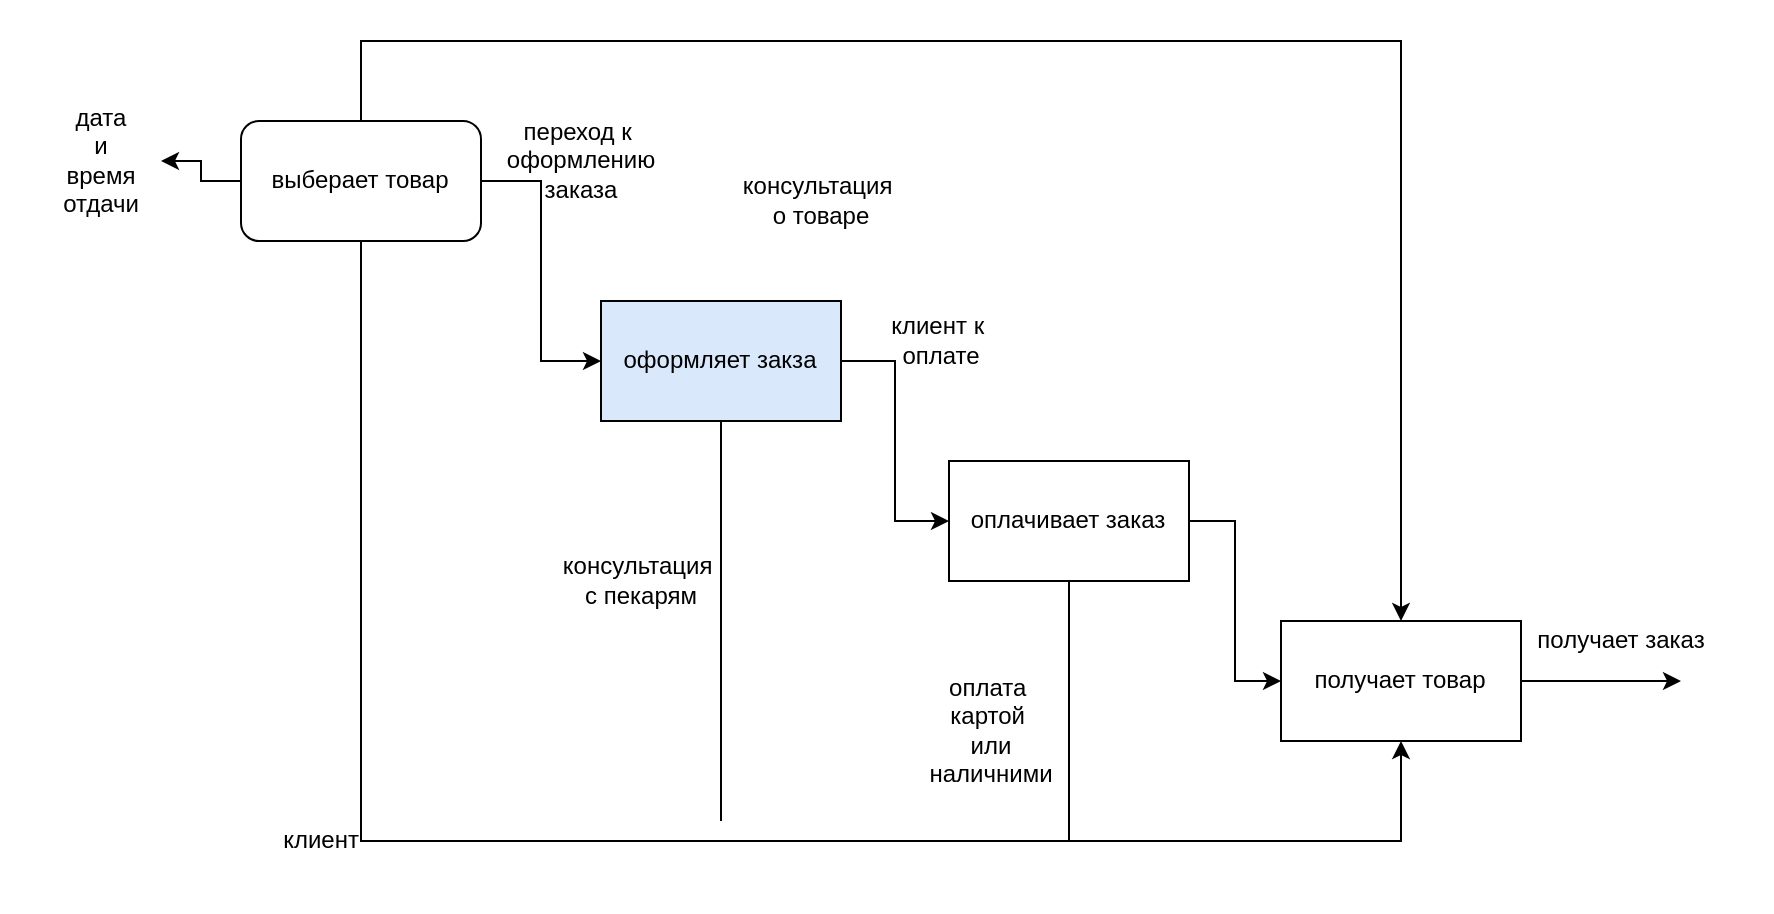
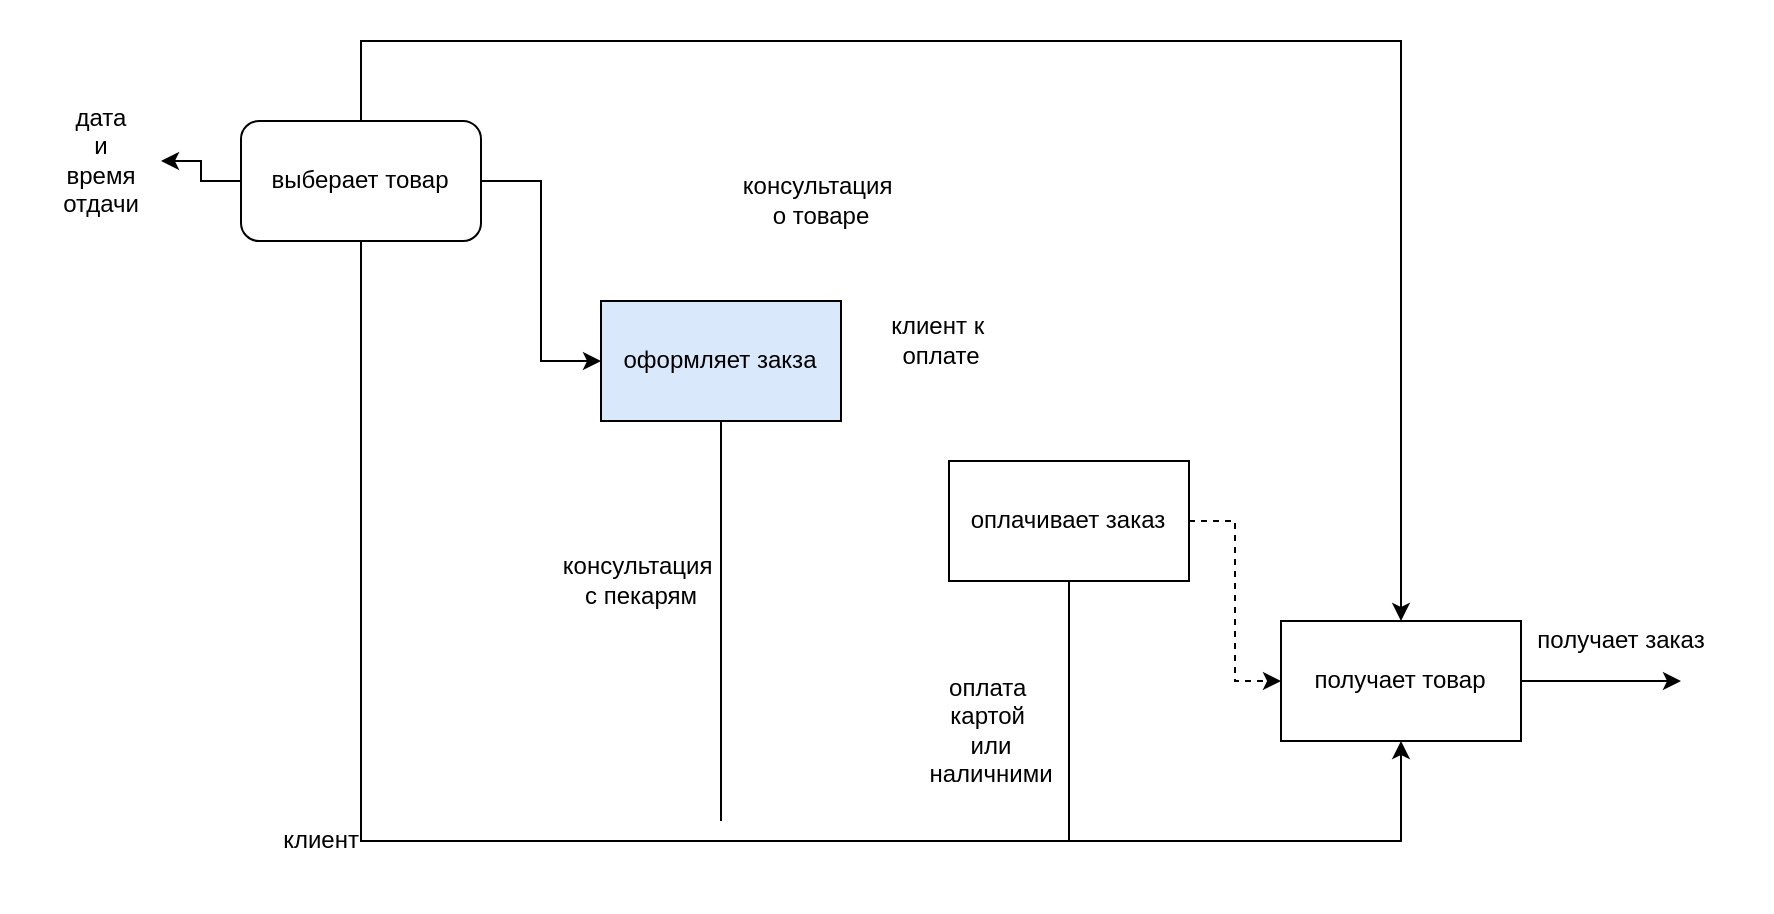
node "переход к оформлению заказа": removed
edge "оформляет закза" -> "оплачивает заказ": removed
edge "оплачивает заказ" -> "получает товар": style solid -> dashed
